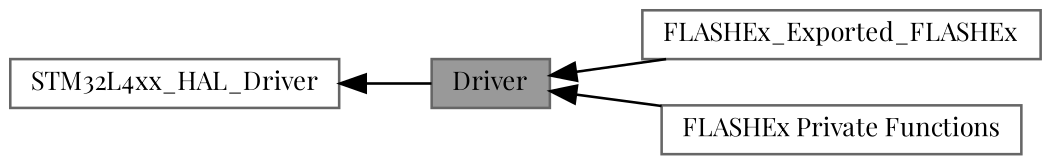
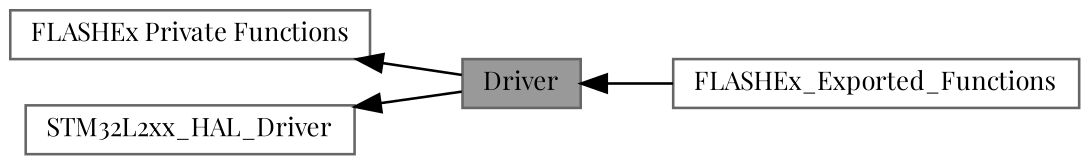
node "FLASHEx_Exported_FLASHEx": label "FLASHEx_Exported_FLASHEx" -> "FLASHEx_Exported_Functions"
node "STM32L4xx_HAL_Driver": label "STM32L4xx_HAL_Driver" -> "STM32L2xx_HAL_Driver"
edge "FLASHEx Private Functions" -> "Driver": reversed
